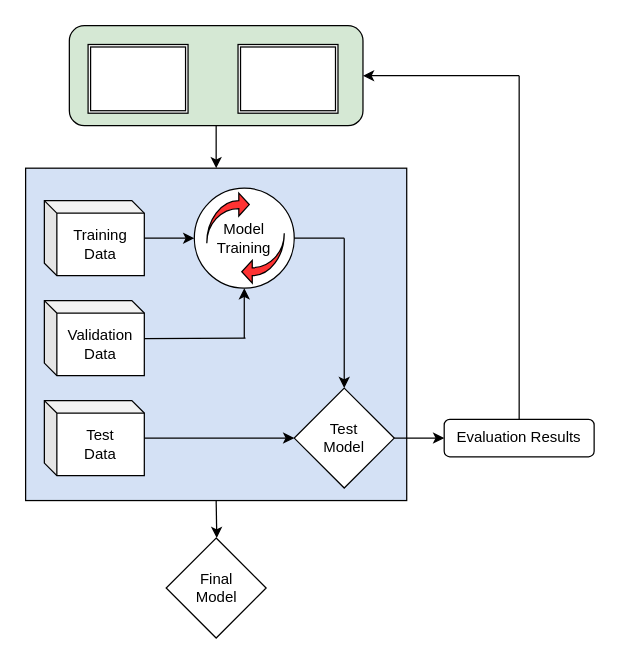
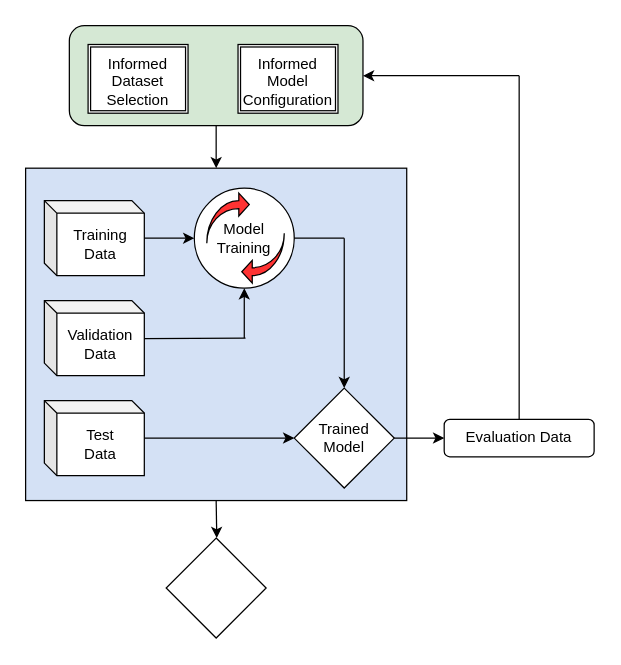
node "Informed Dataset Selection": added
node "Informed Model Configuration": added
node "Test Model": label "Test Model" -> "Trained Model"
node "Evaluation Results": label "Evaluation Results" -> "Evaluation Data"
node "Final Model": removed
